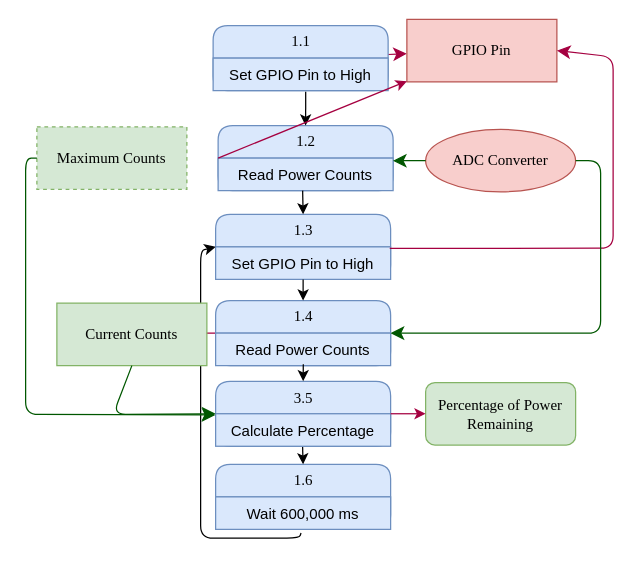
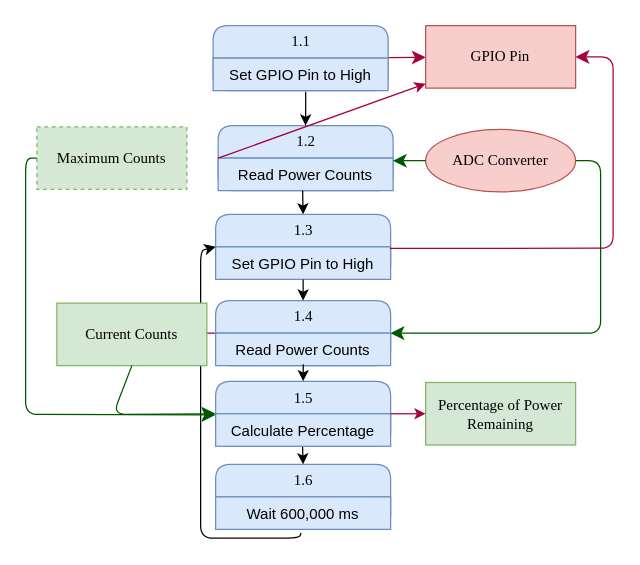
node "GPIO Pin": moved (482, 51) -> (501, 57)
node "3.5": label "3.5" -> "1.5"
node "Percentage of Power Remaining": shape rounded rectangle -> rectangle
